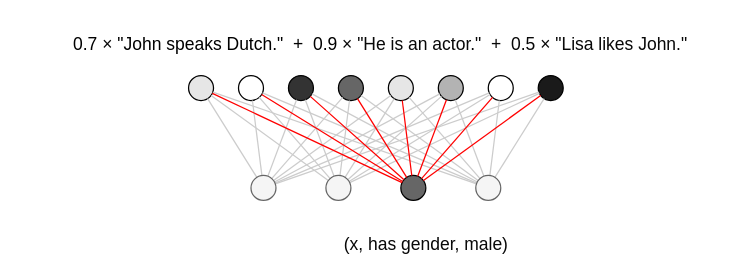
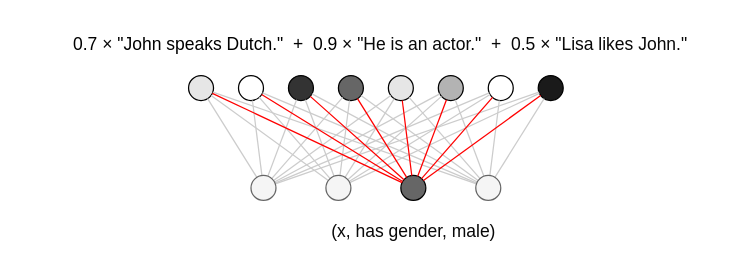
node "(x, has gender, male)": moved (426, 244) -> (413, 232)
